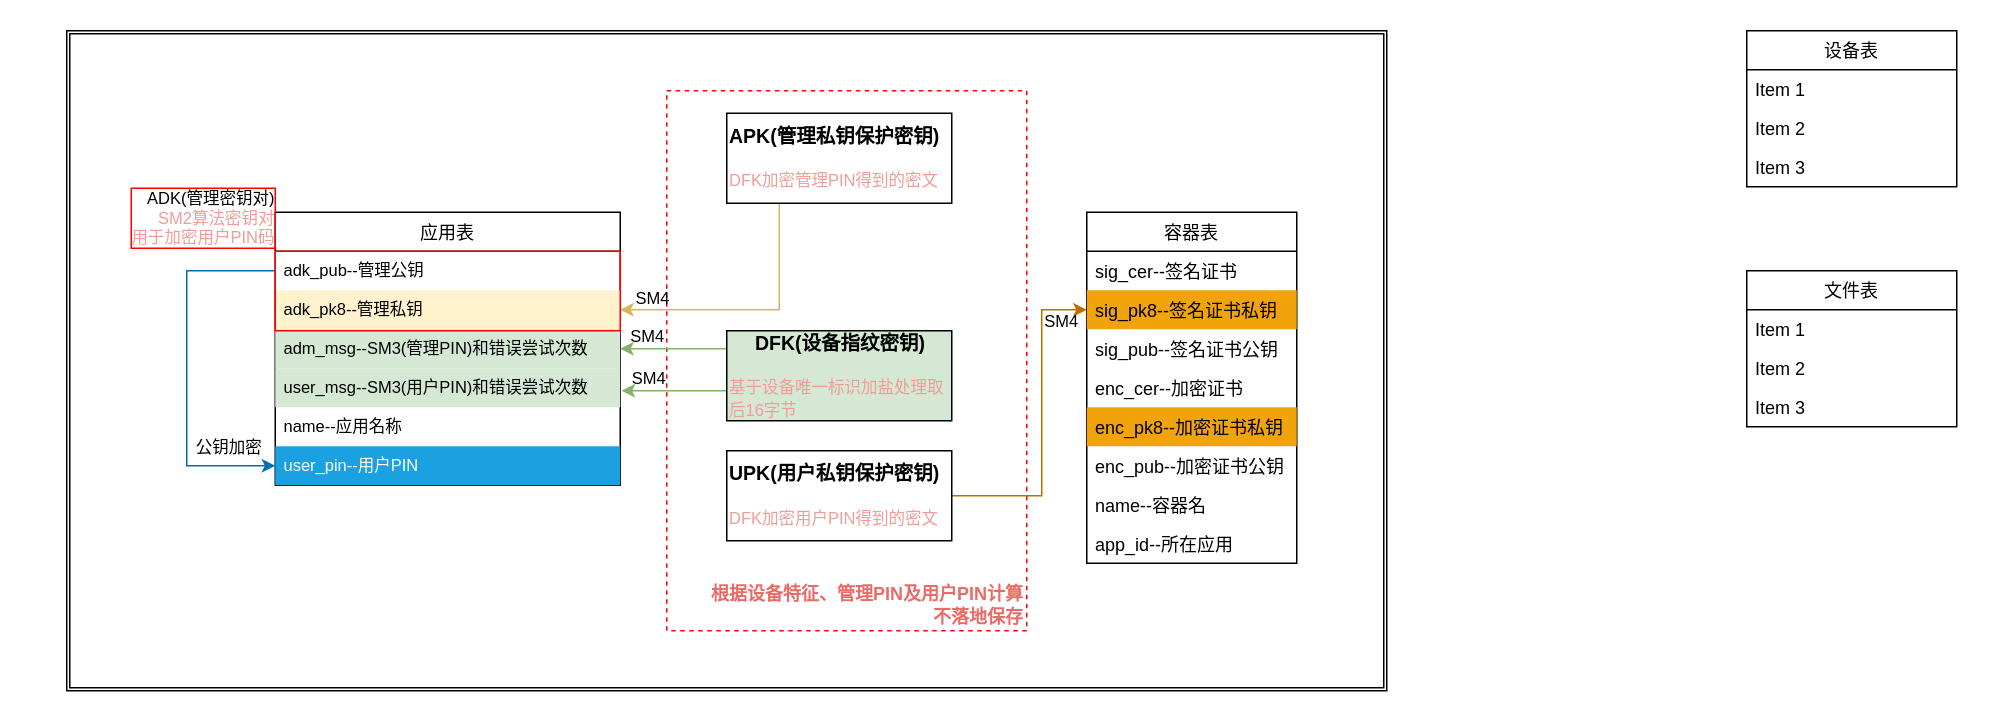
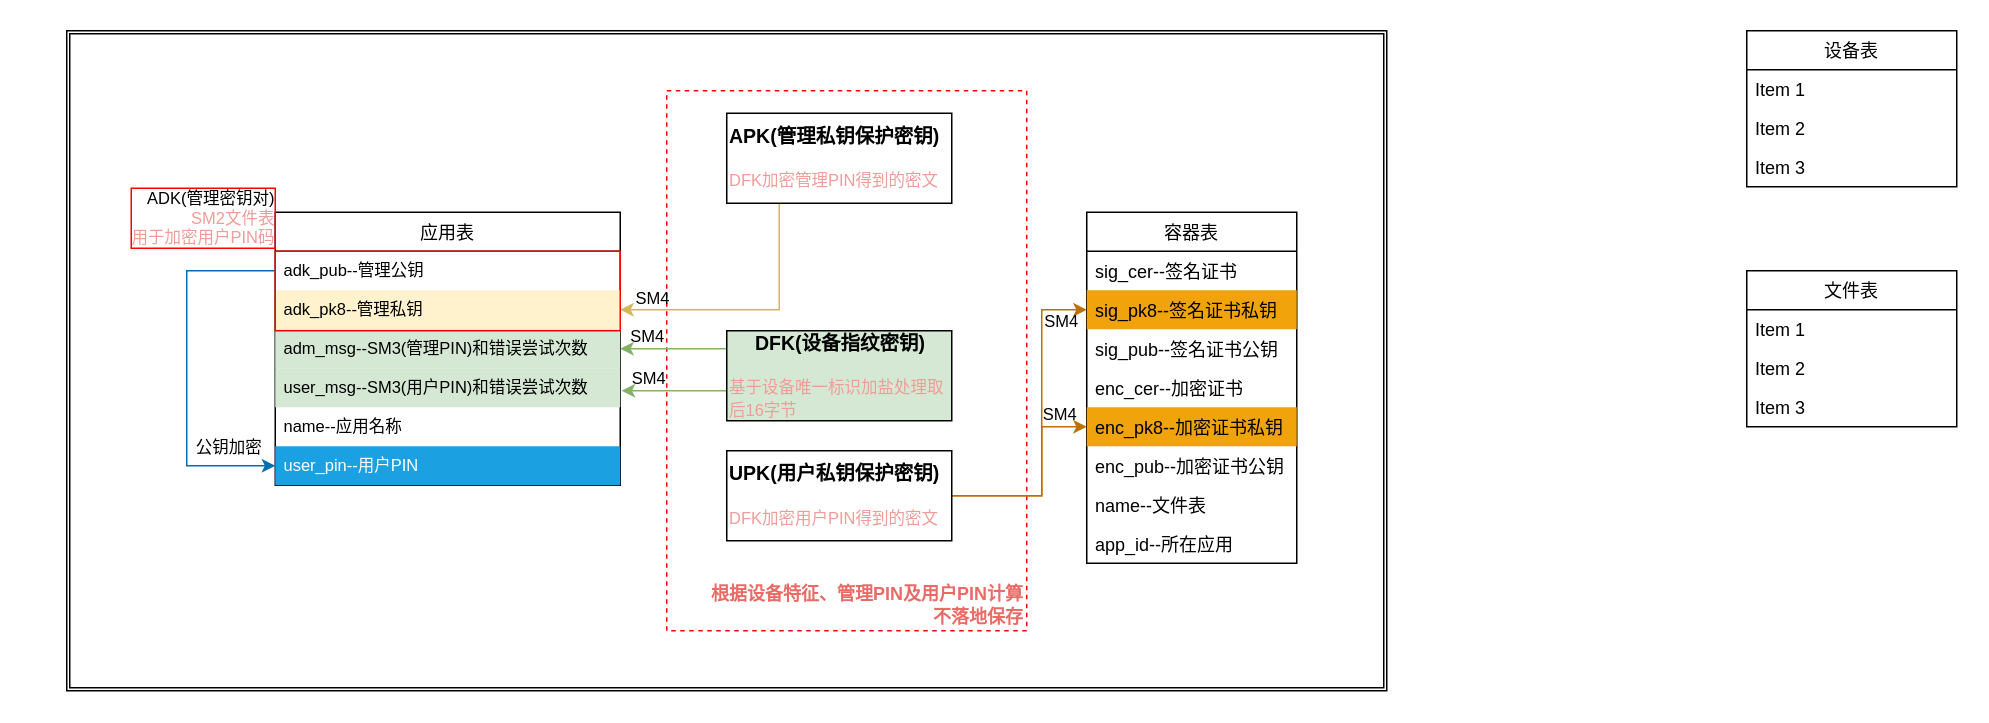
node "ADK(管理密钥对) SM2算法密钥对 用于加密用户PIN码": label "ADK(管理密钥对) SM2算法密钥对 用于加密用户PIN码" -> "ADK(管理密钥对) SM2文件表 用于加密用户PIN码"
edge "UPK(用户私钥保护密钥) DFK加密用户PIN得到的密文" -> "enc_pk8--加密证书私钥": added, label "SM4"
node "name--容器名": label "name--容器名" -> "name--文件表"
